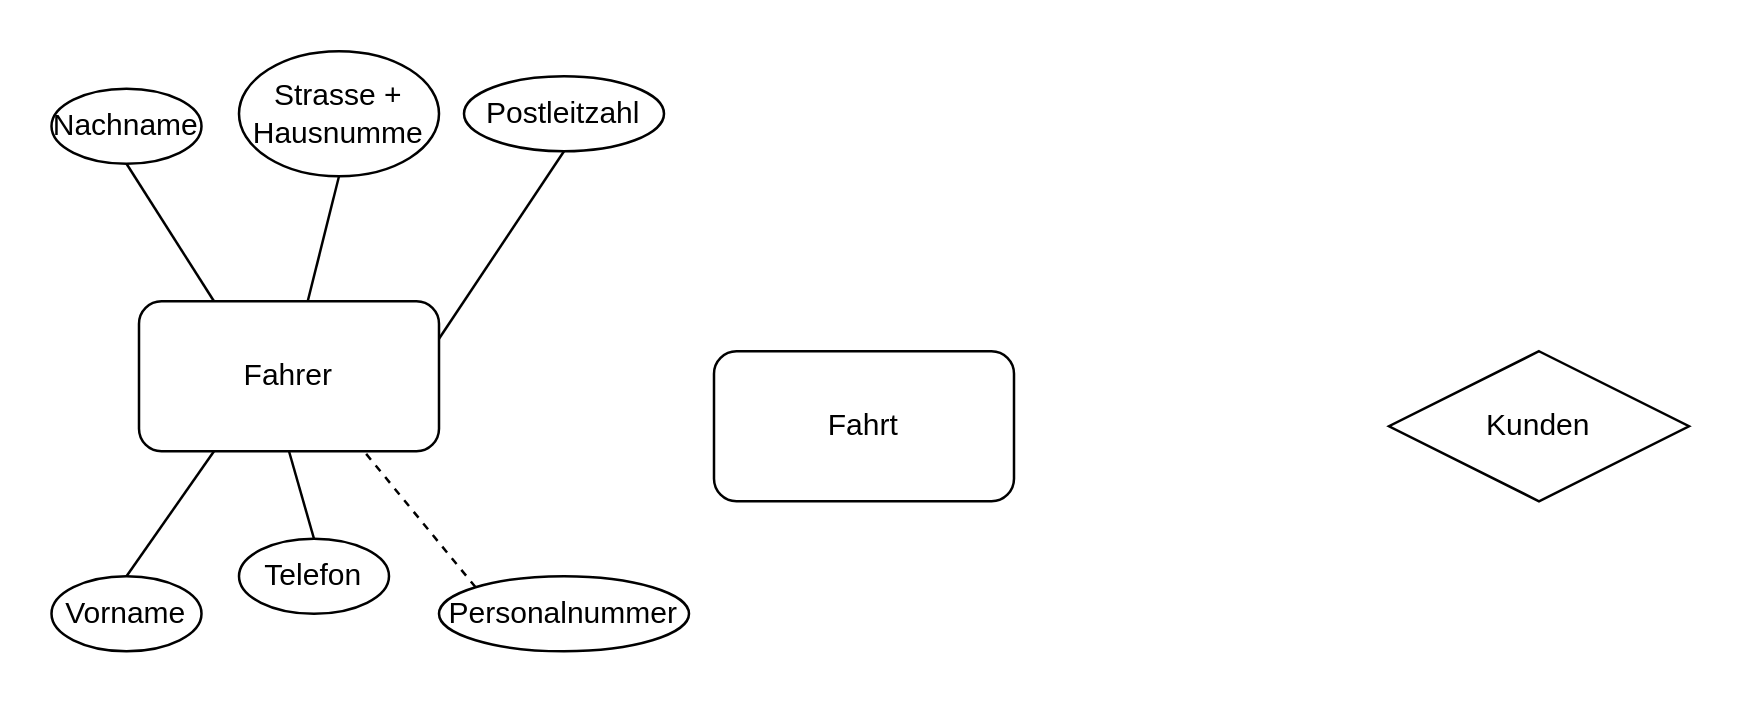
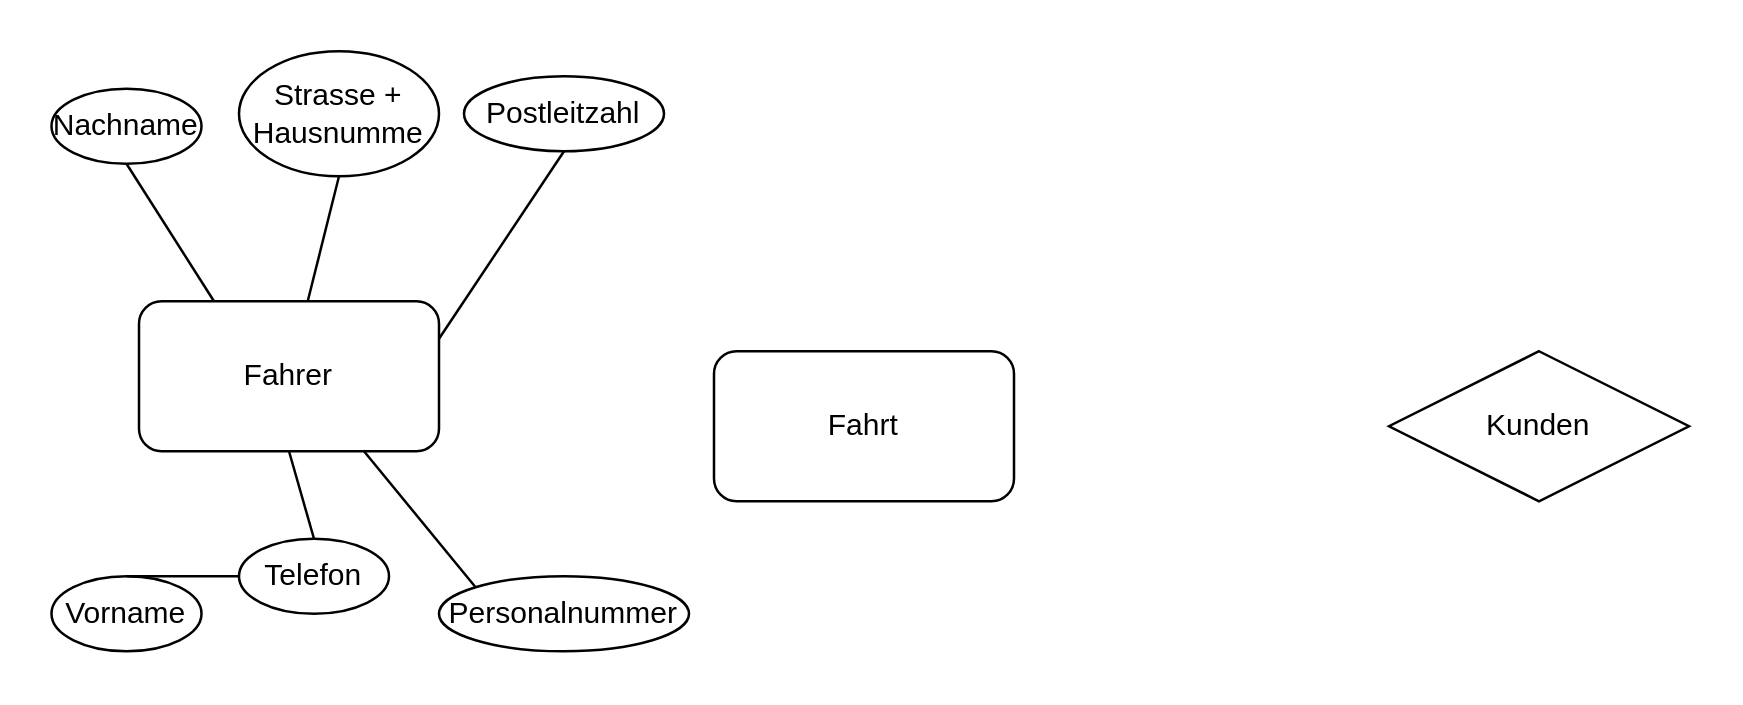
edge "Fahrer" -- "Vorname": now "Telefon" -- "Vorname"
edge "Fahrer" -- "Personalnummer": style dashed -> solid
